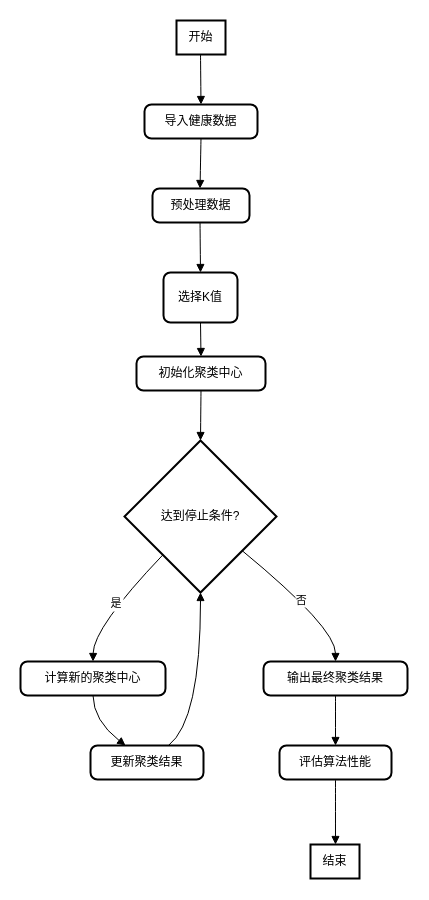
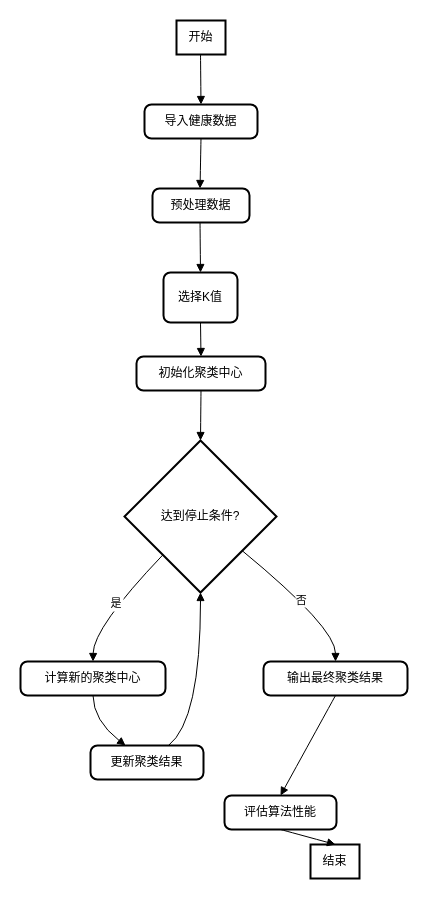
node "评估算法性能": moved (336, 763) -> (281, 813)
